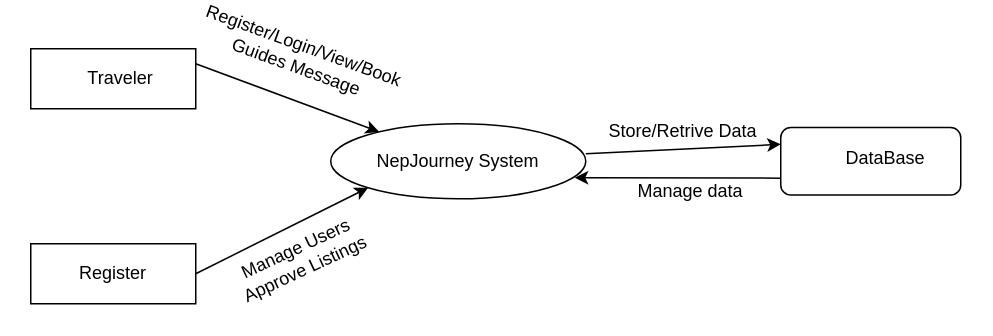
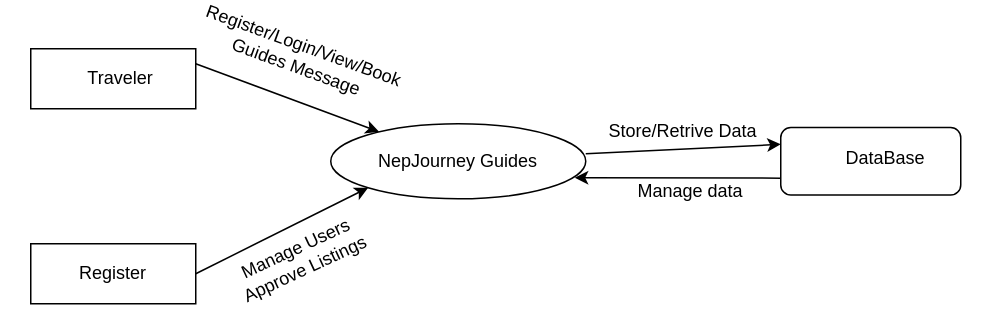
node "NepJourney System": label "NepJourney System" -> "NepJourney Guides"
